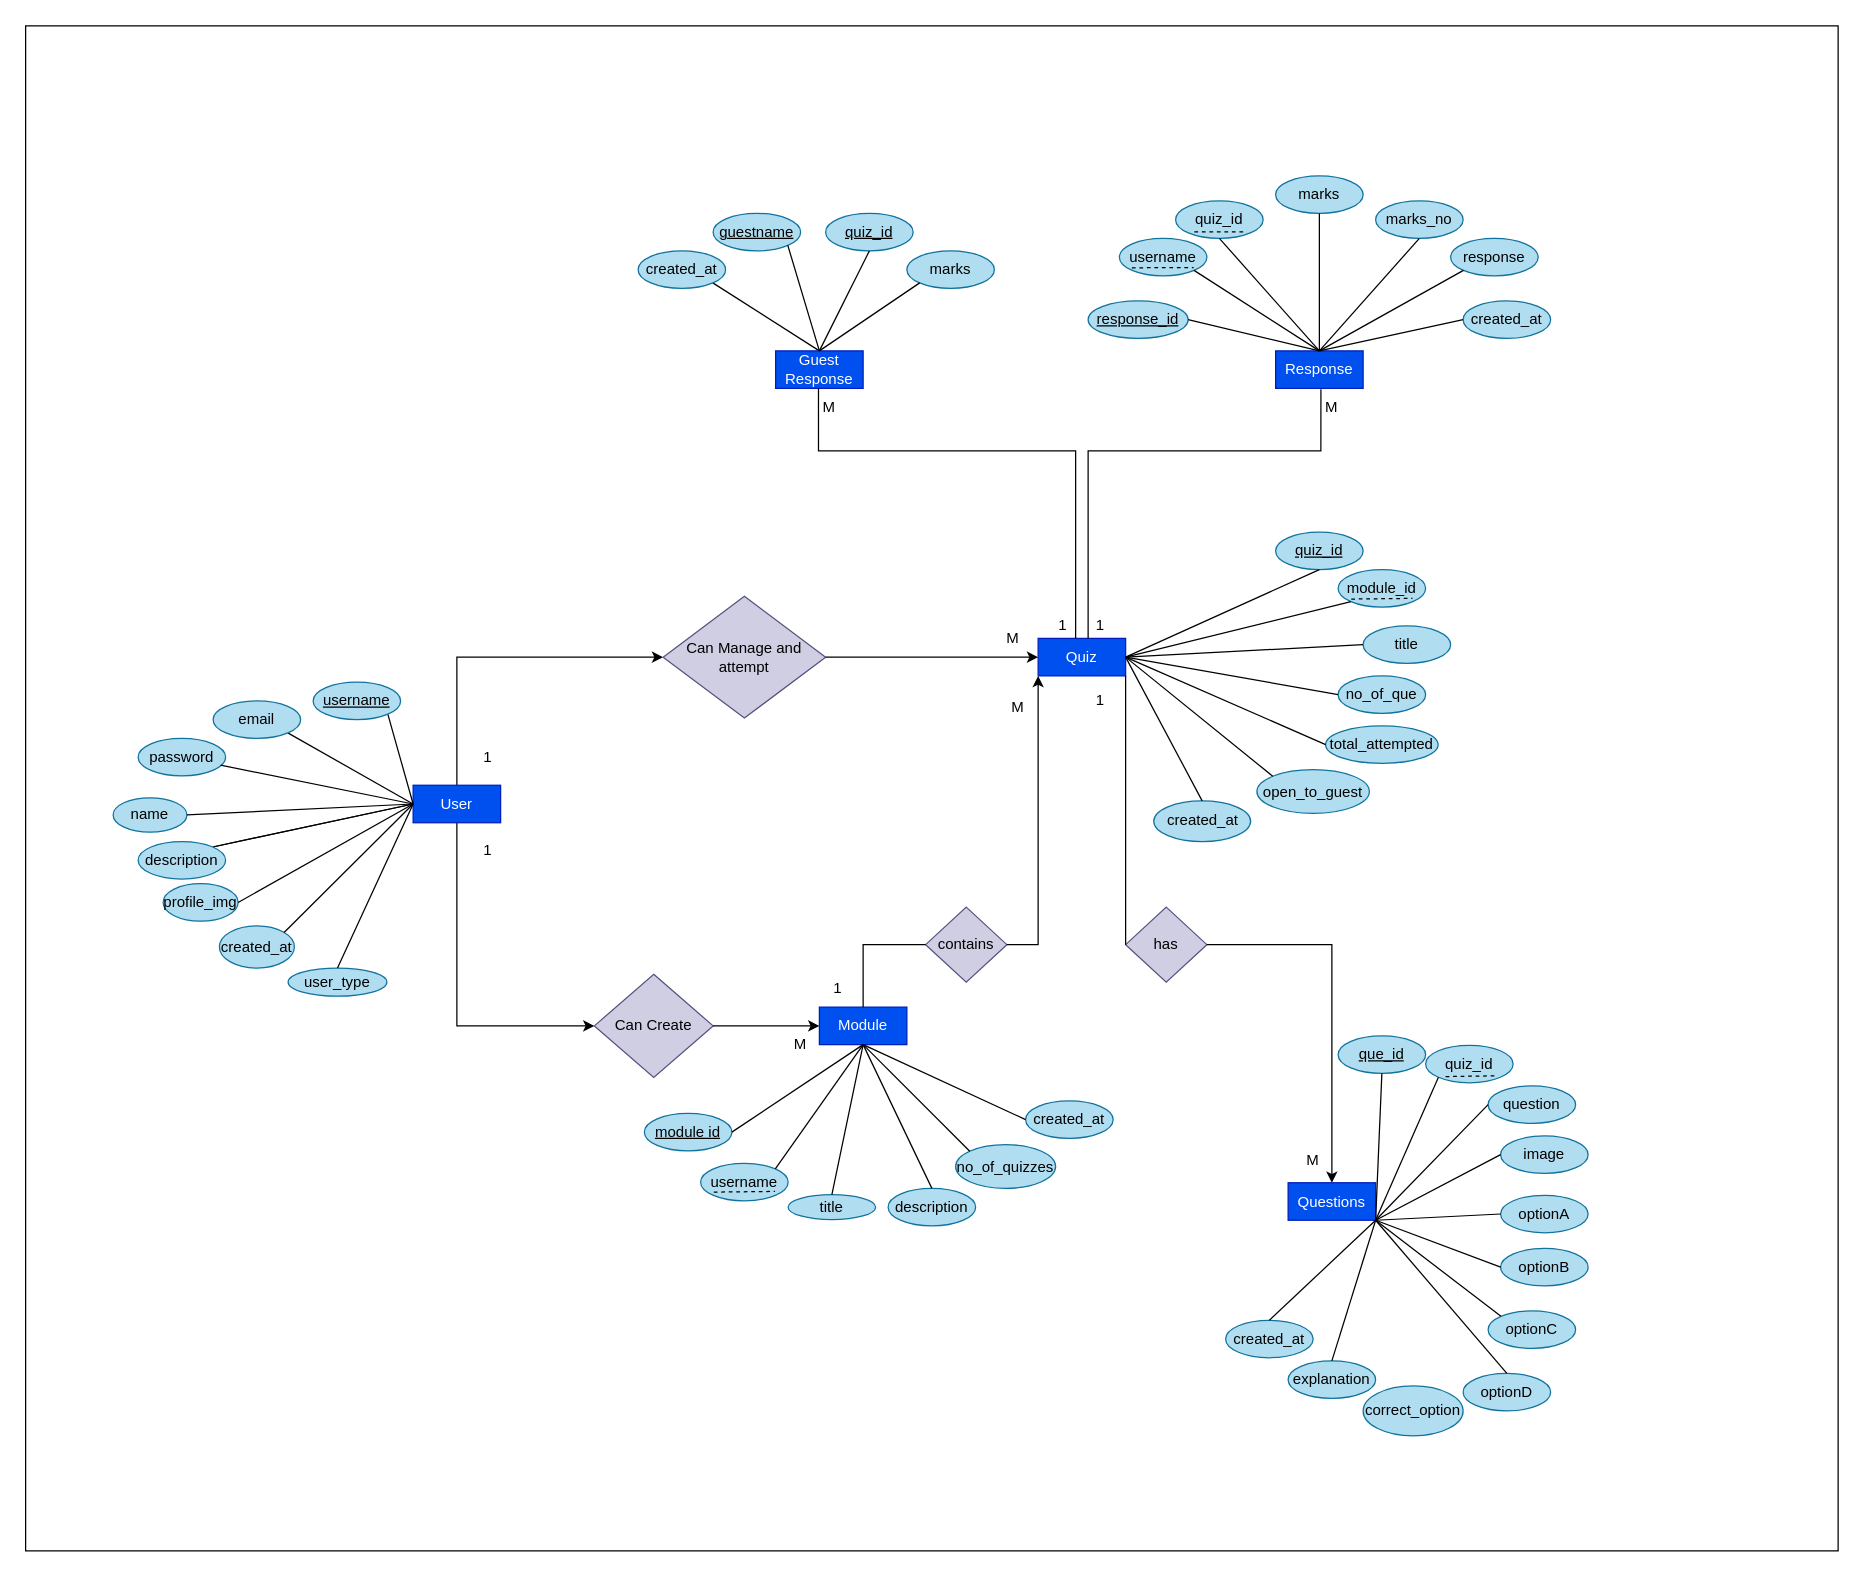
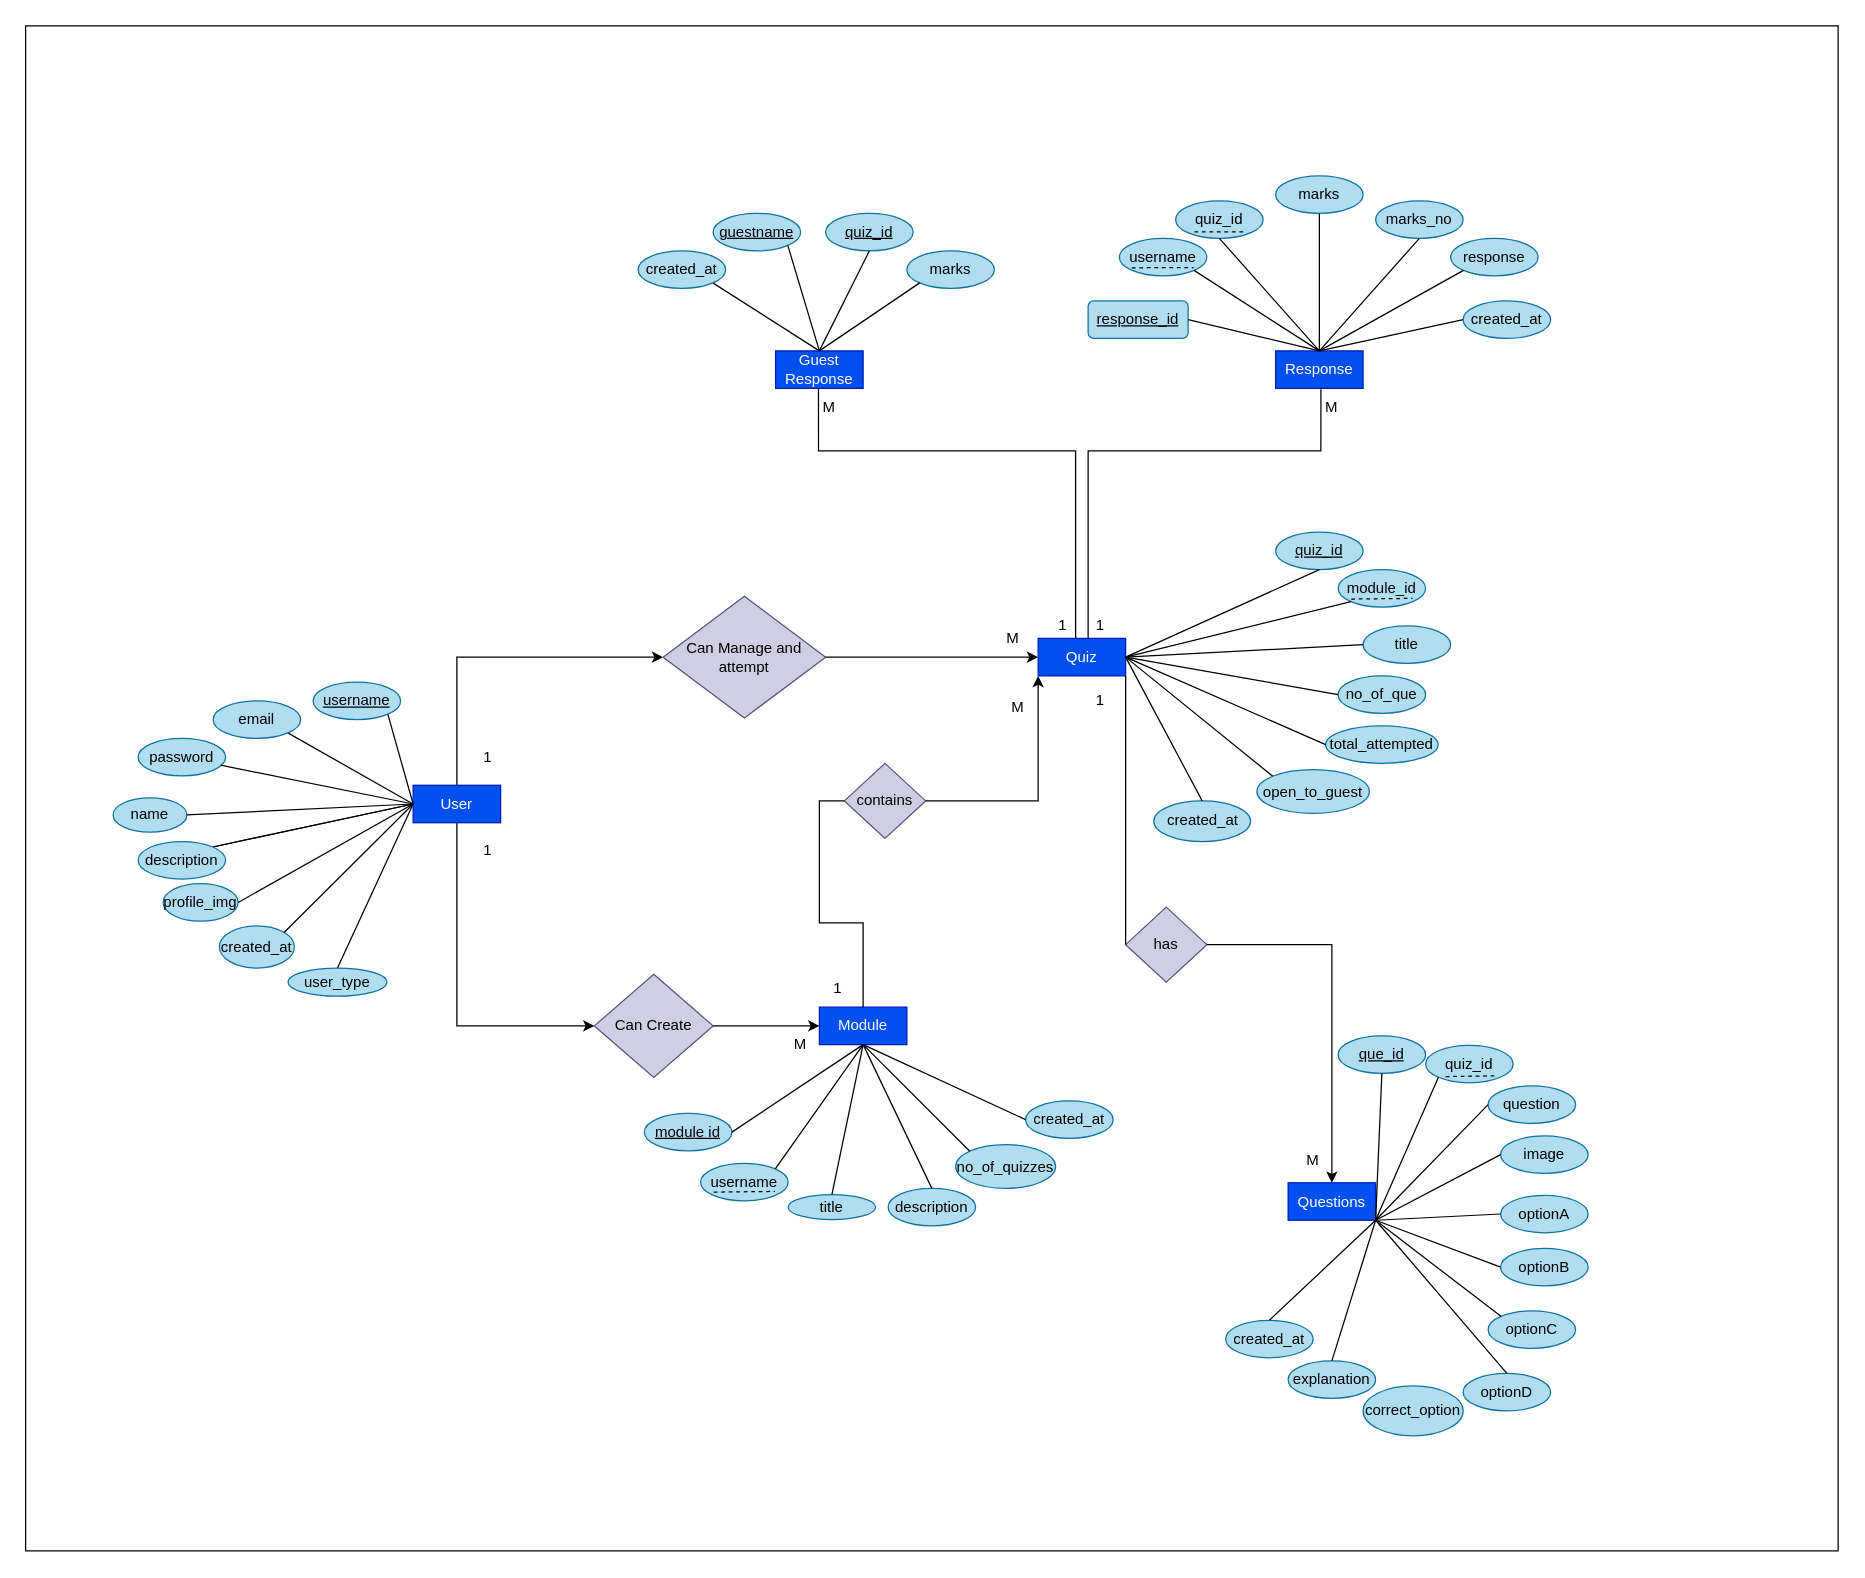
node "response_id": shape ellipse -> rounded rectangle
node "contains": moved (966, 944) -> (885, 801)
